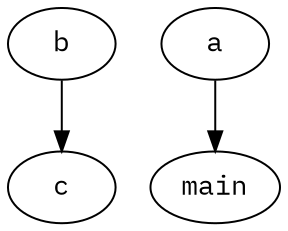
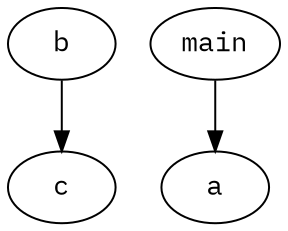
edge "a" -> "main": reversed
